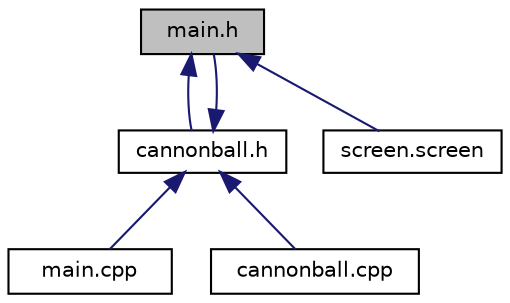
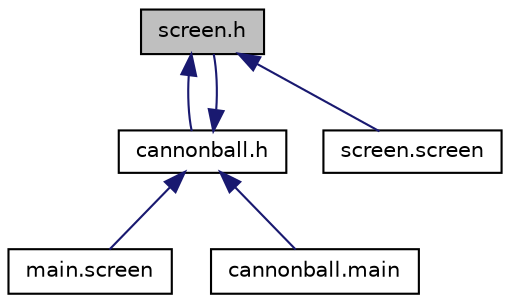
node "main.h": label "main.h" -> "screen.h"
node "main.cpp": label "main.cpp" -> "main.screen"
node "cannonball.cpp": label "cannonball.cpp" -> "cannonball.main"
